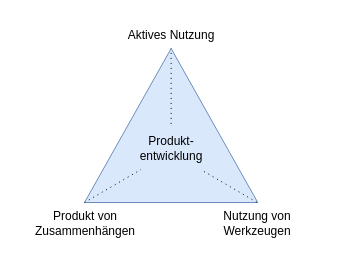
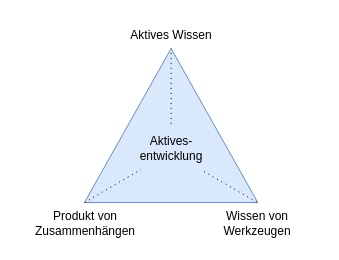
node "Aktives Nutzung": label "Aktives Nutzung" -> "Aktives Wissen"
node "Produkt-entwicklung": label "Produkt-entwicklung" -> "Aktives-entwicklung"
node "Nutzung von Werkzeugen": label "Nutzung von Werkzeugen" -> "Wissen von Werkzeugen"
